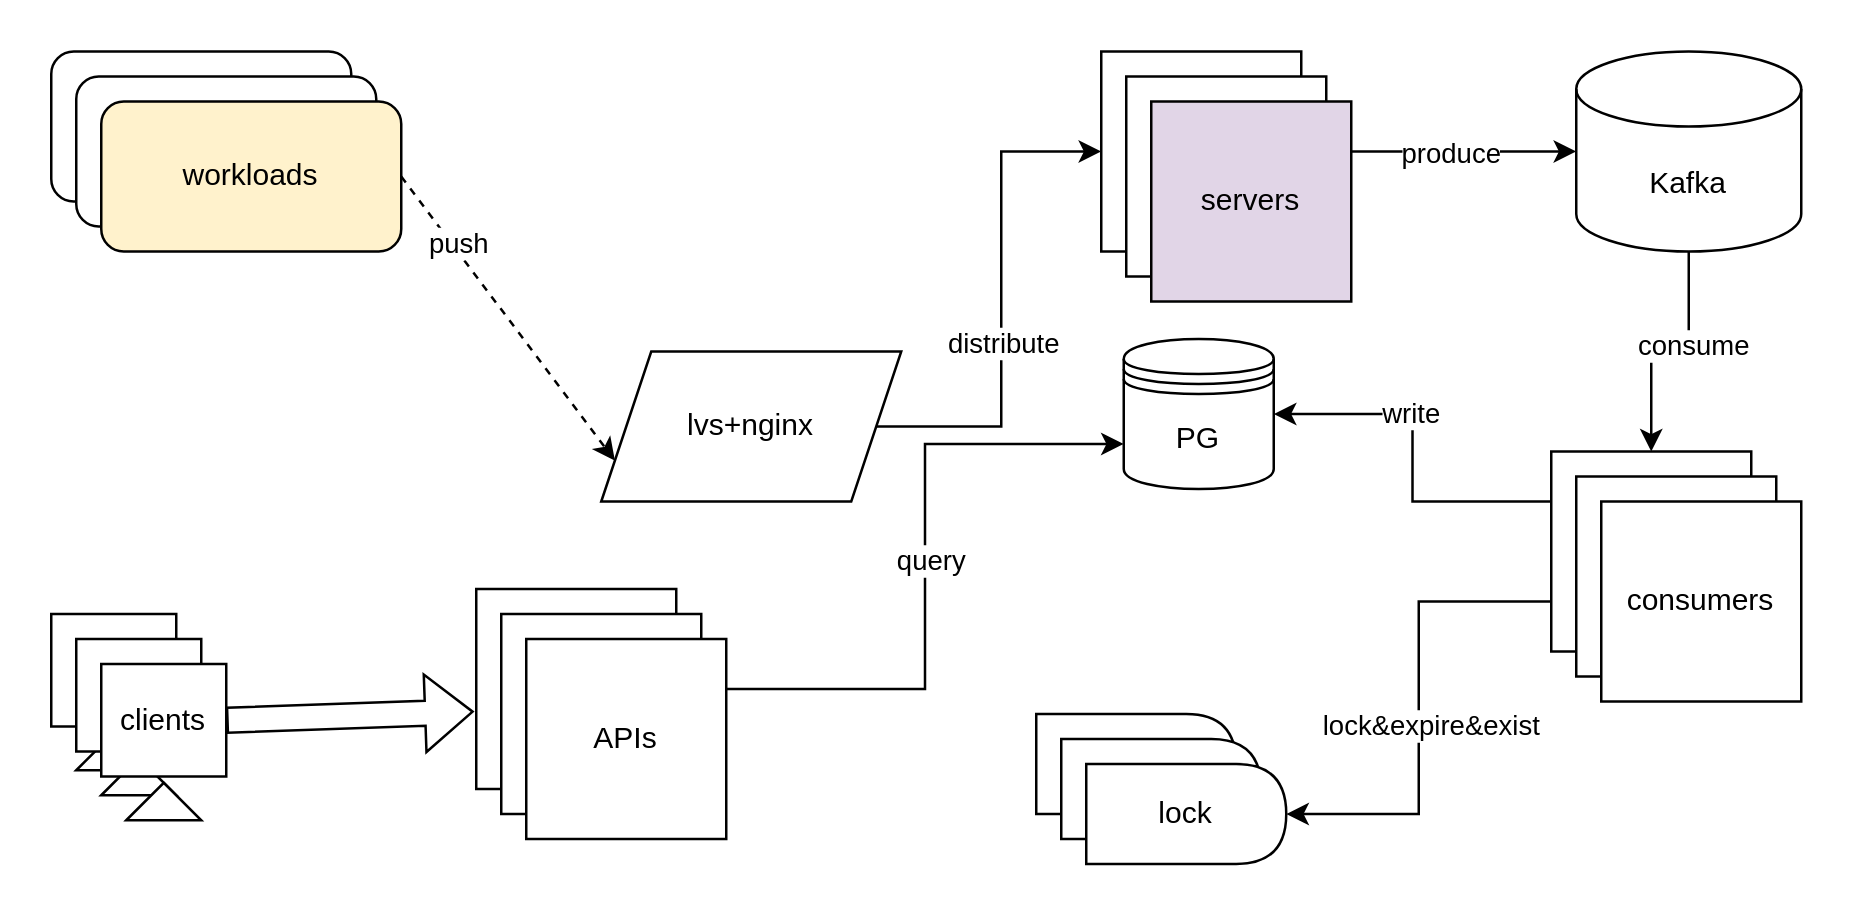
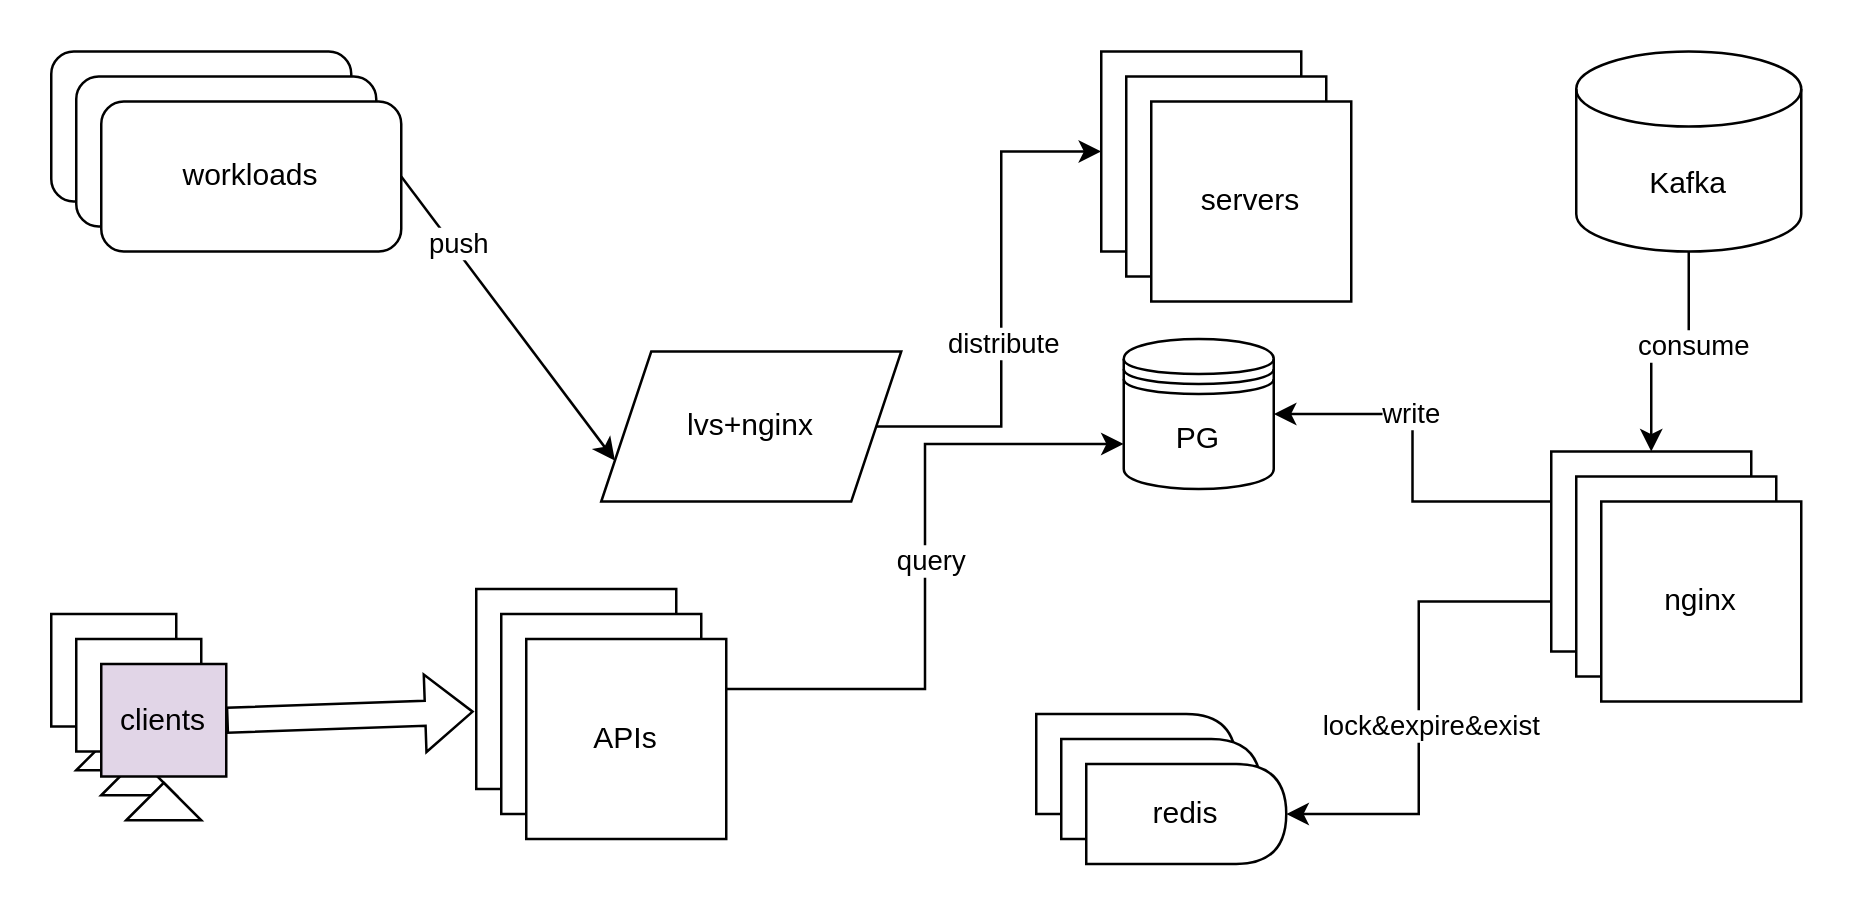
edge "servers" -> "Kafka": removed, label "produce"
node "workloads": fillcolor #fff2cc -> #ffffff
node "servers": fillcolor #e1d5e7 -> #ffffff
edge "workloads" -> "lvs+nginx": style dashed -> solid
node "consumers": label "consumers" -> "nginx"
node "clients": fillcolor #ffffff -> #e1d5e7
node "lock": label "lock" -> "redis"
